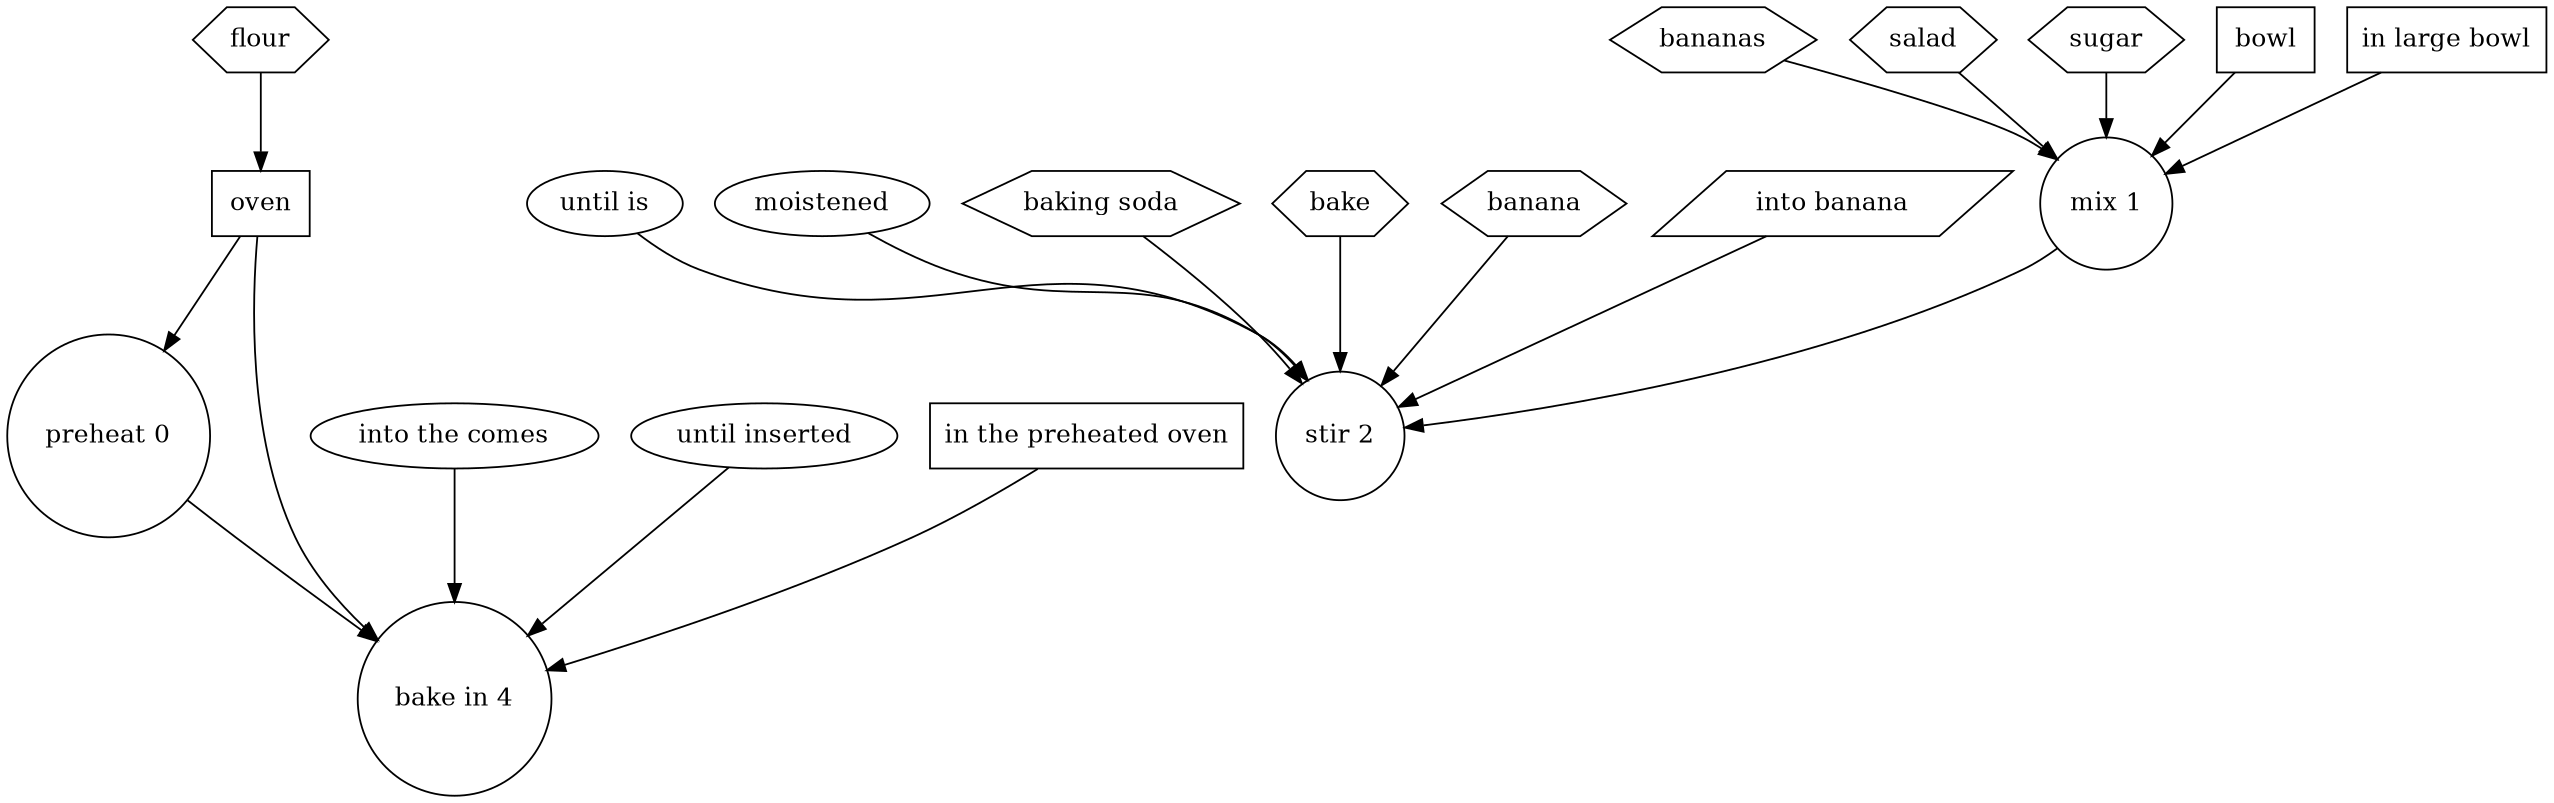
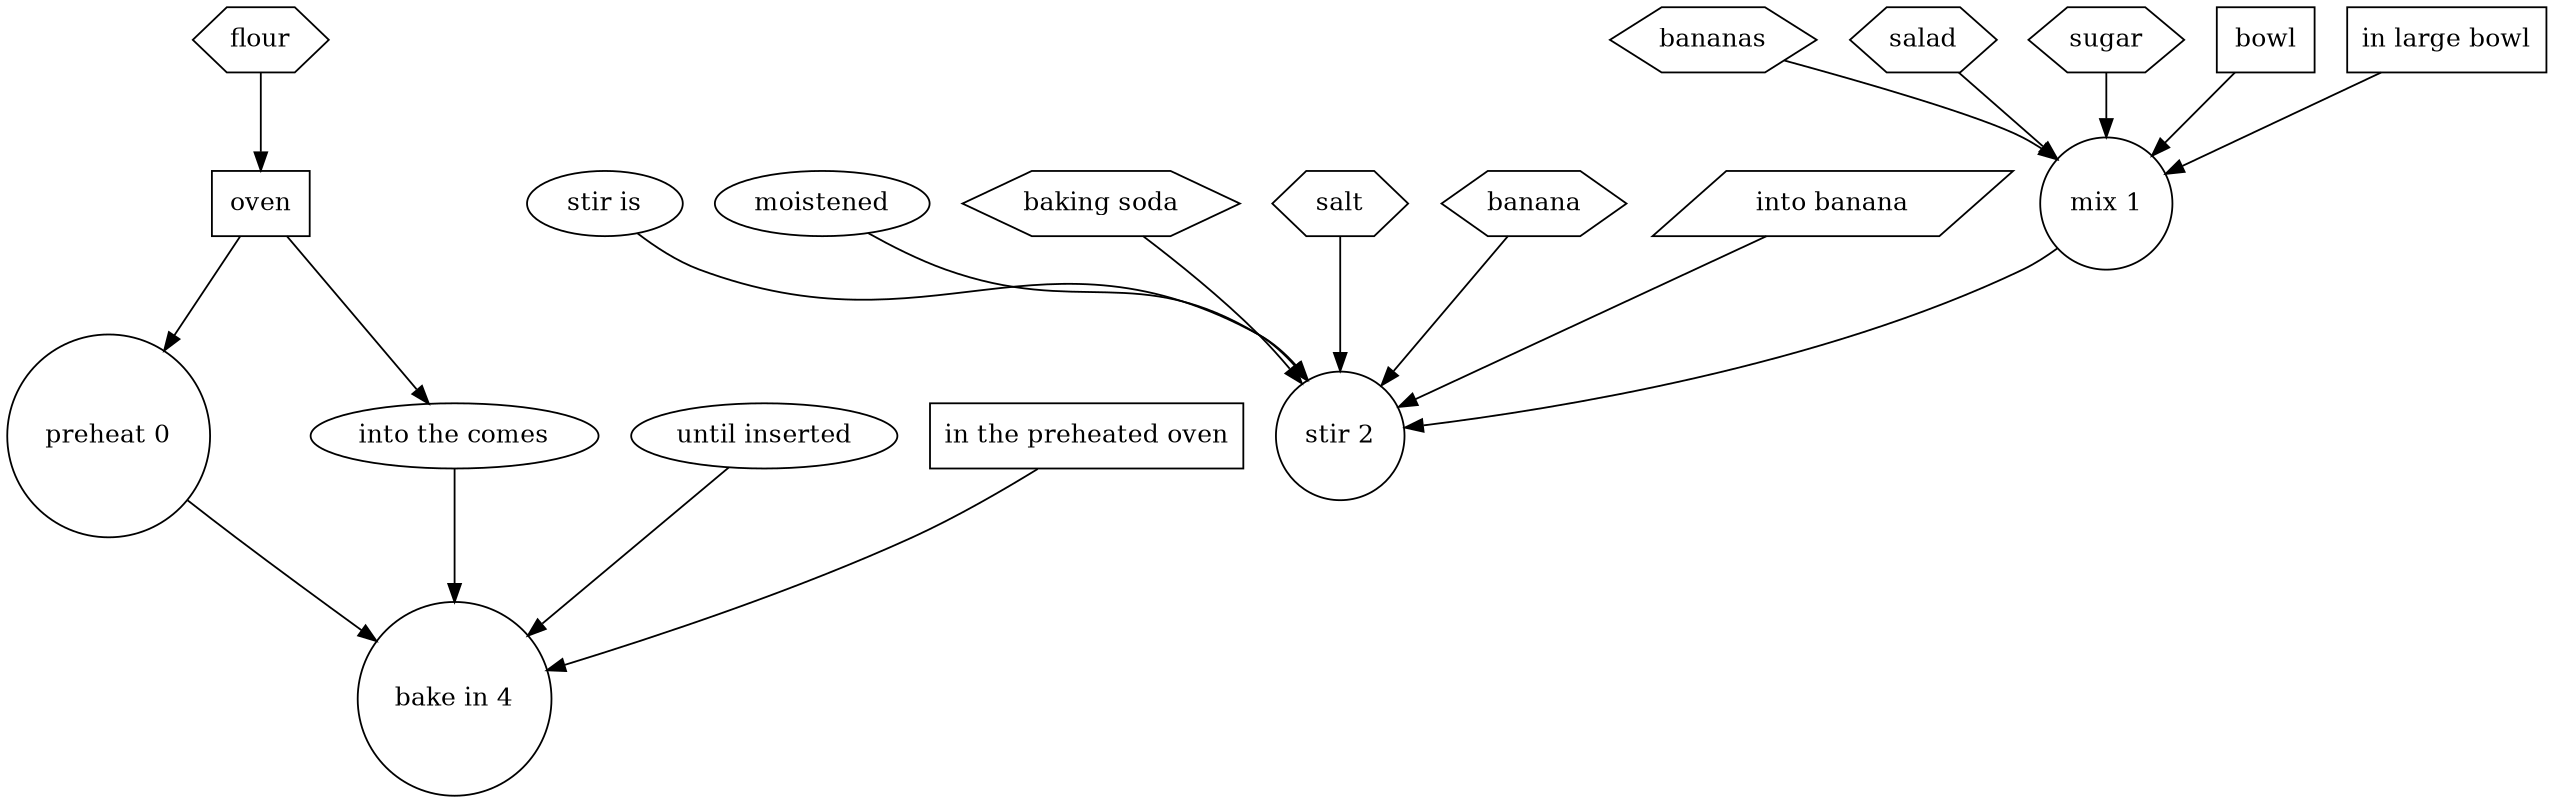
node "until is": label "until is" -> "stir is"
node "bake": label "bake" -> "salt"
edge "oven" -> "bake in 4": now "oven" -> "into the comes"
